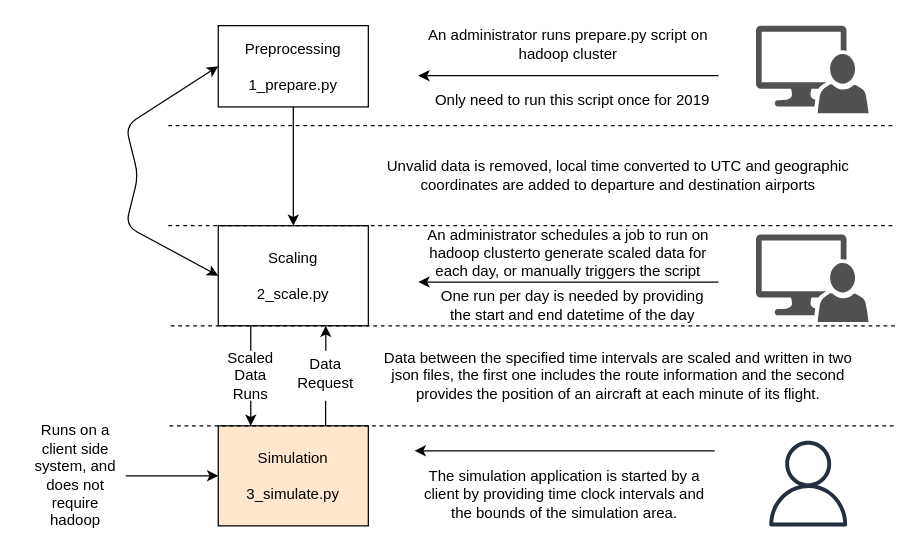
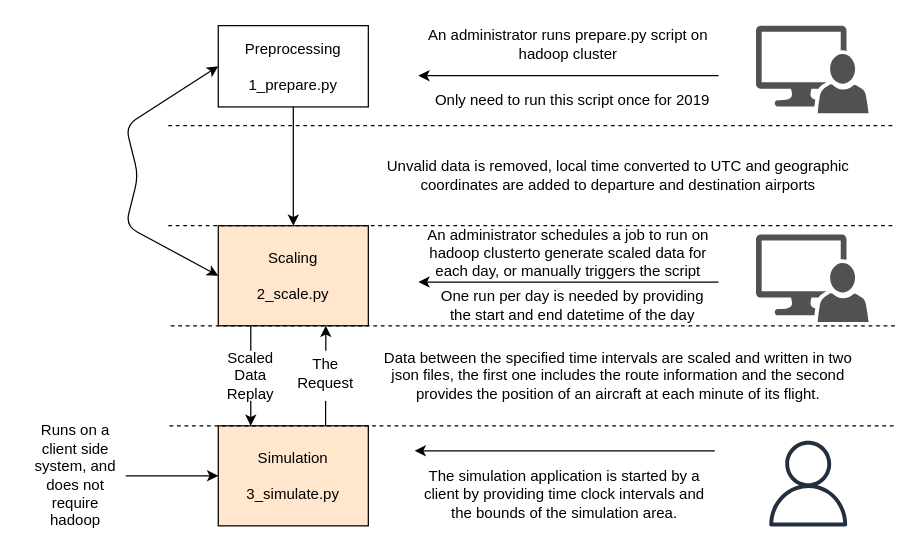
node "Scaling 2_scale.py": fillcolor #ffffff -> #ffe6cc
node "Data Request": label "Data Request" -> "The Request"
node "Scaled Data Runs": label "Scaled Data Runs" -> "Scaled Data Replay"
